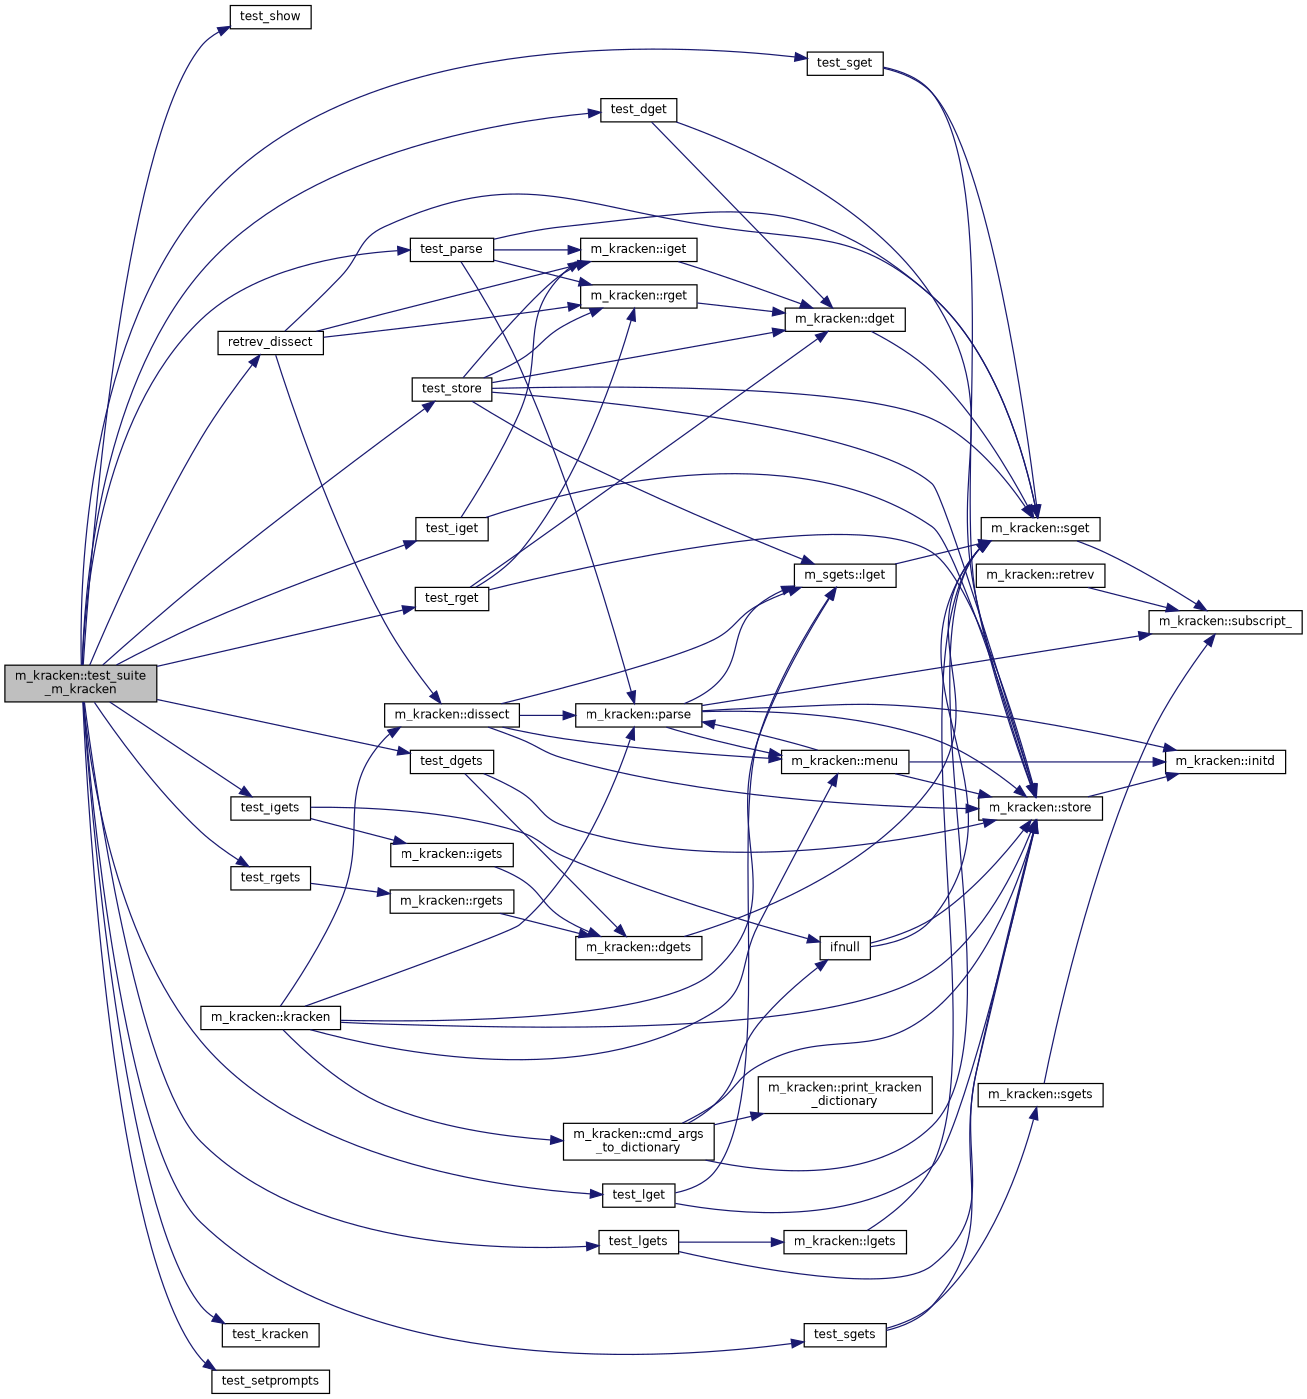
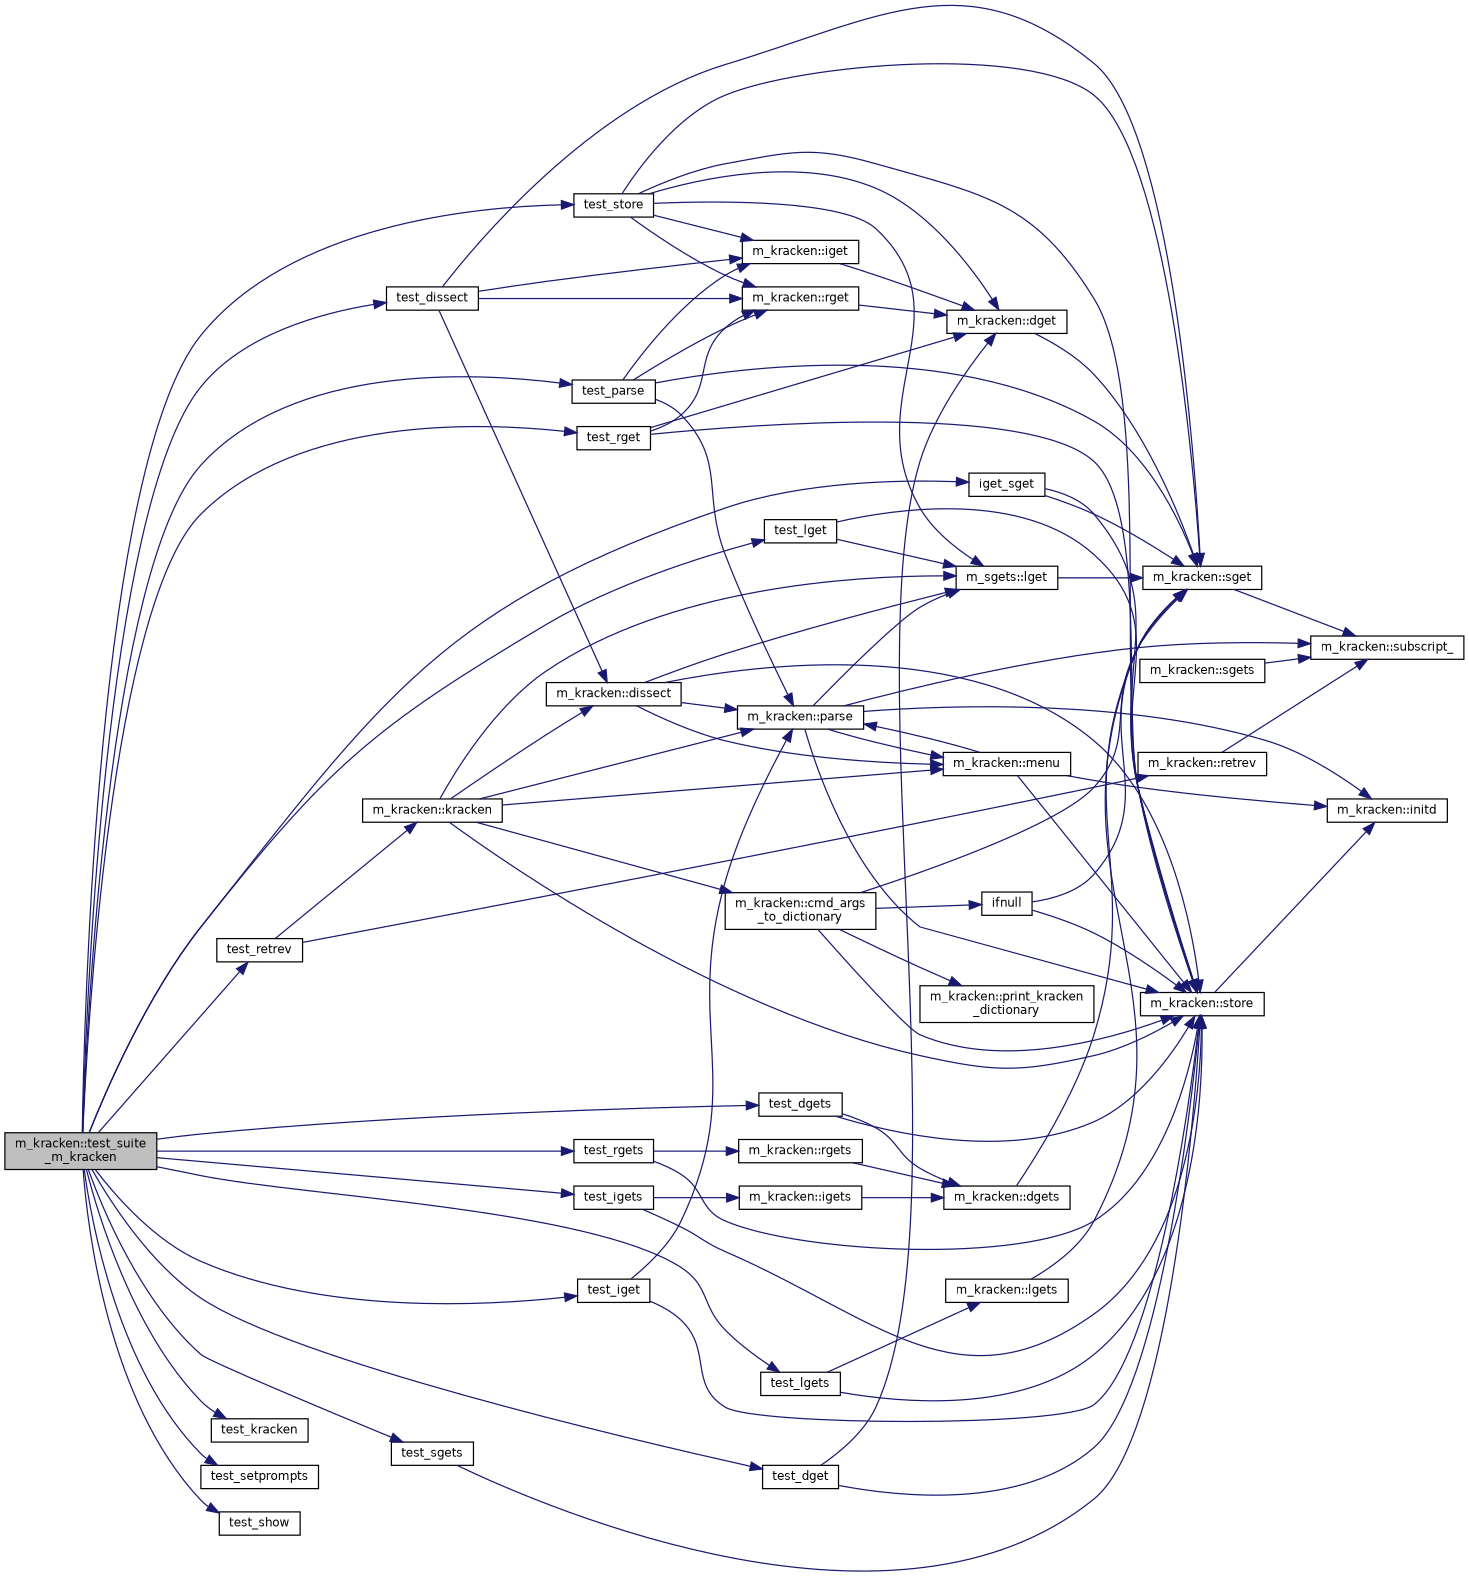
node "test_sget": label "test_sget" -> "iget_sget"
node "retrev_dissect": label "retrev_dissect" -> "test_dissect"
edge "test_iget" -> "m_kracken::iget": now "test_iget" -> "m_kracken::parse"
edge "test_igets" -> "ifnull": now "test_igets" -> "m_kracken::store"
node "test_retrev": added
edge "test_sgets" -> "m_kracken::sgets": removed
edge "test_rgets" -> "m_kracken::store": added
